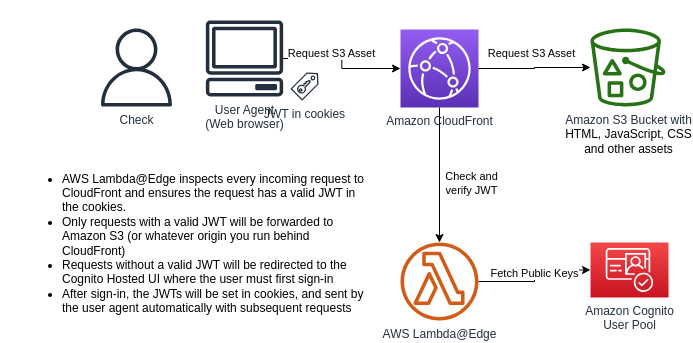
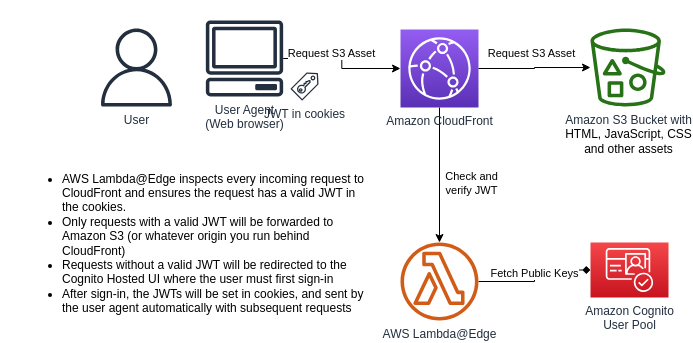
node "Check": label "Check" -> "User"
edge "AWS Lambda@Edge" -> "Amazon Cognito User Pool": arrowhead classic -> diamond
